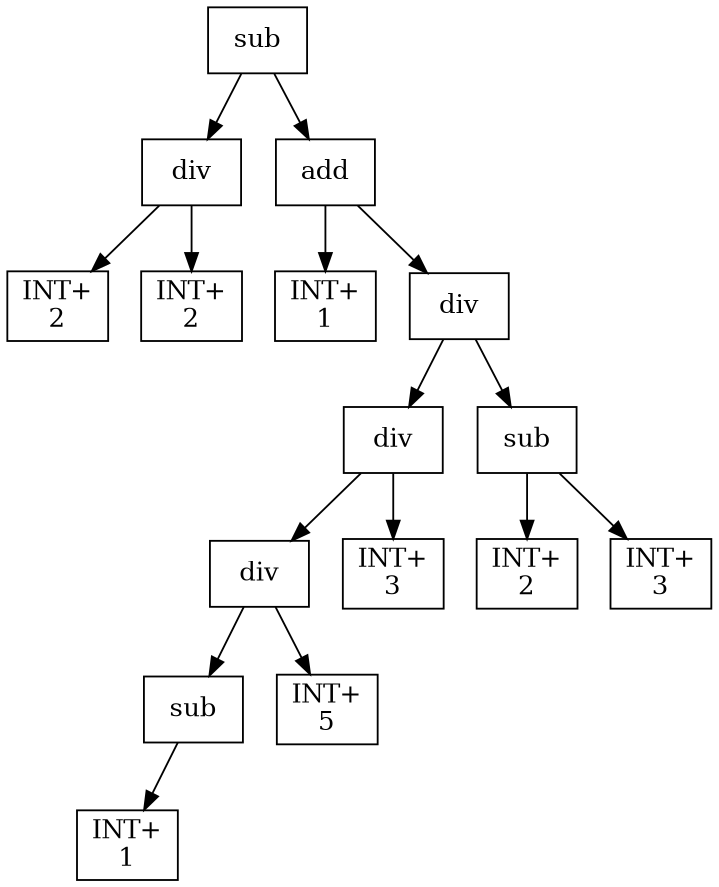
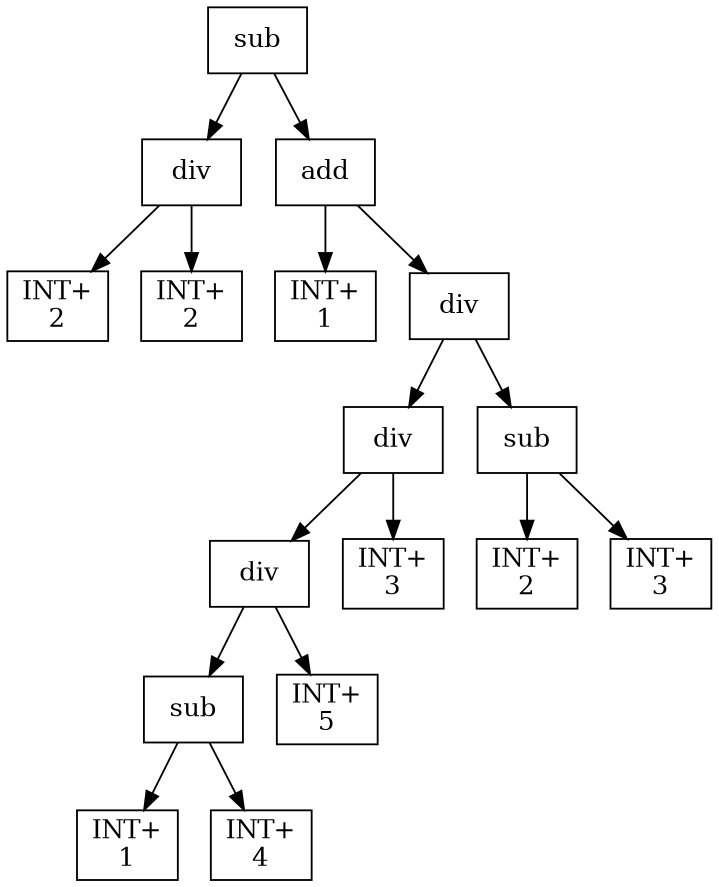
node "INT+ 4": added
